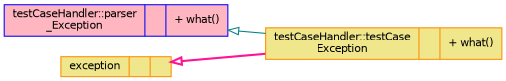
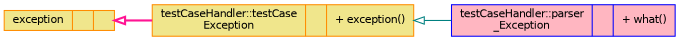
edge "testCaseHandler::testCase" -> "testCaseHandler::parser": reversed
node "testCaseHandler::testCase": text "+ what()" -> "+ exception()"
